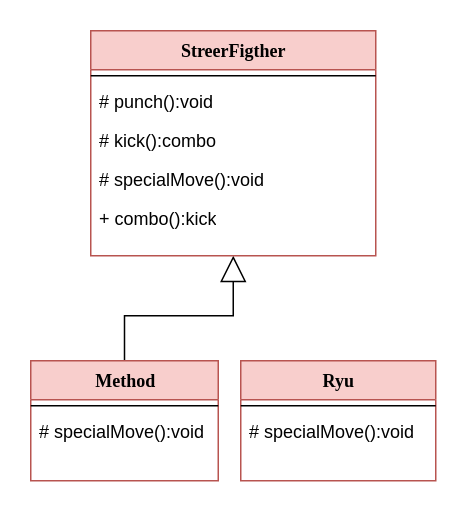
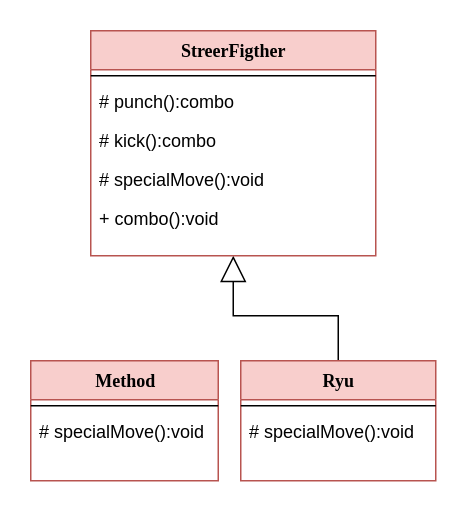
node "# punch():void": label "# punch():void" -> "# punch():combo"
node "+ combo():kick": label "+ combo():kick" -> "+ combo():void"
edge "Method" -> "StreerFigther": removed
edge "Ryu" -> "StreerFigther": added
